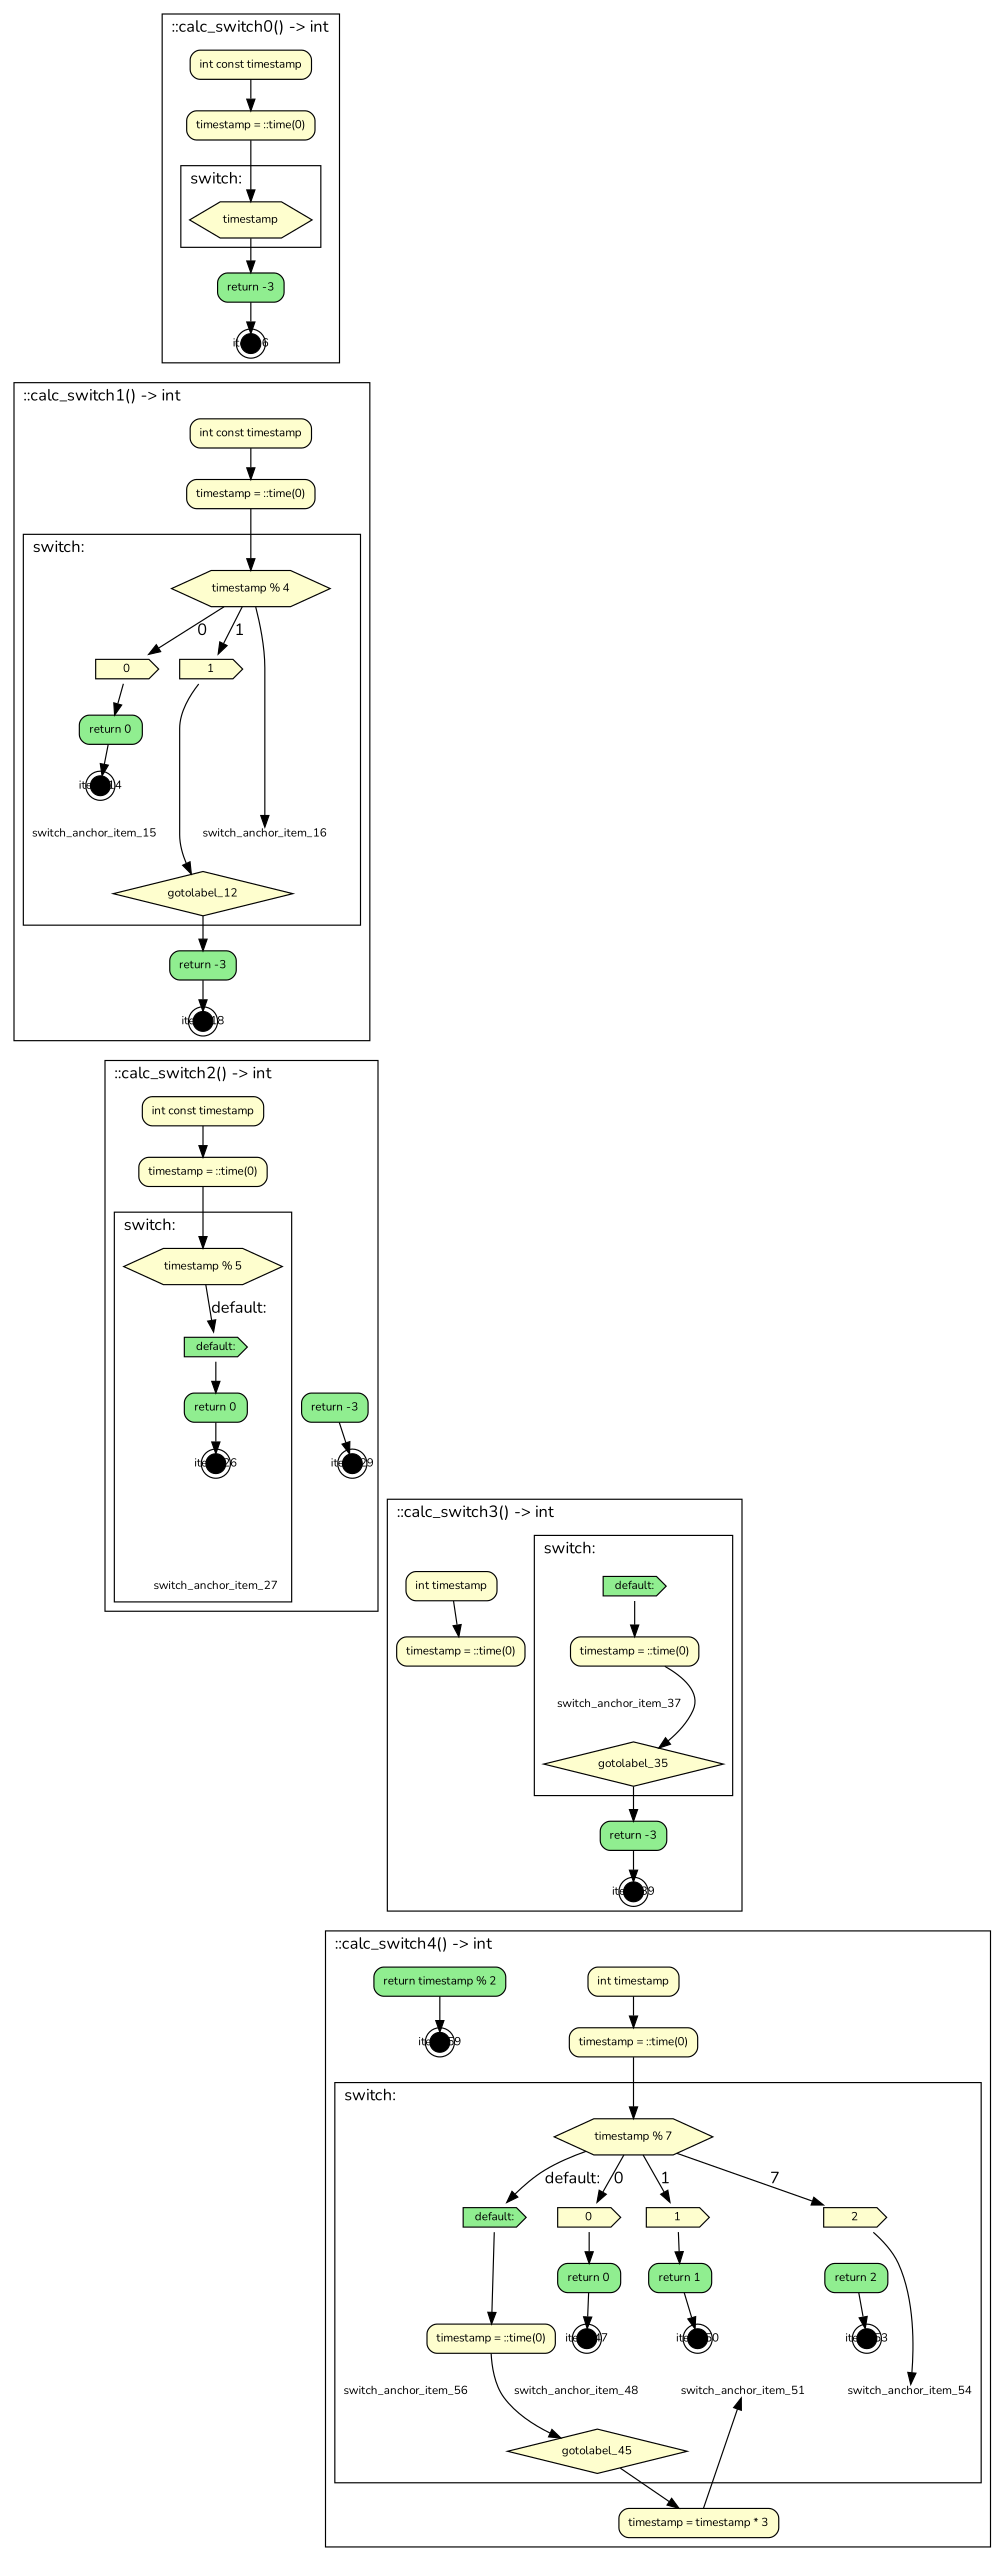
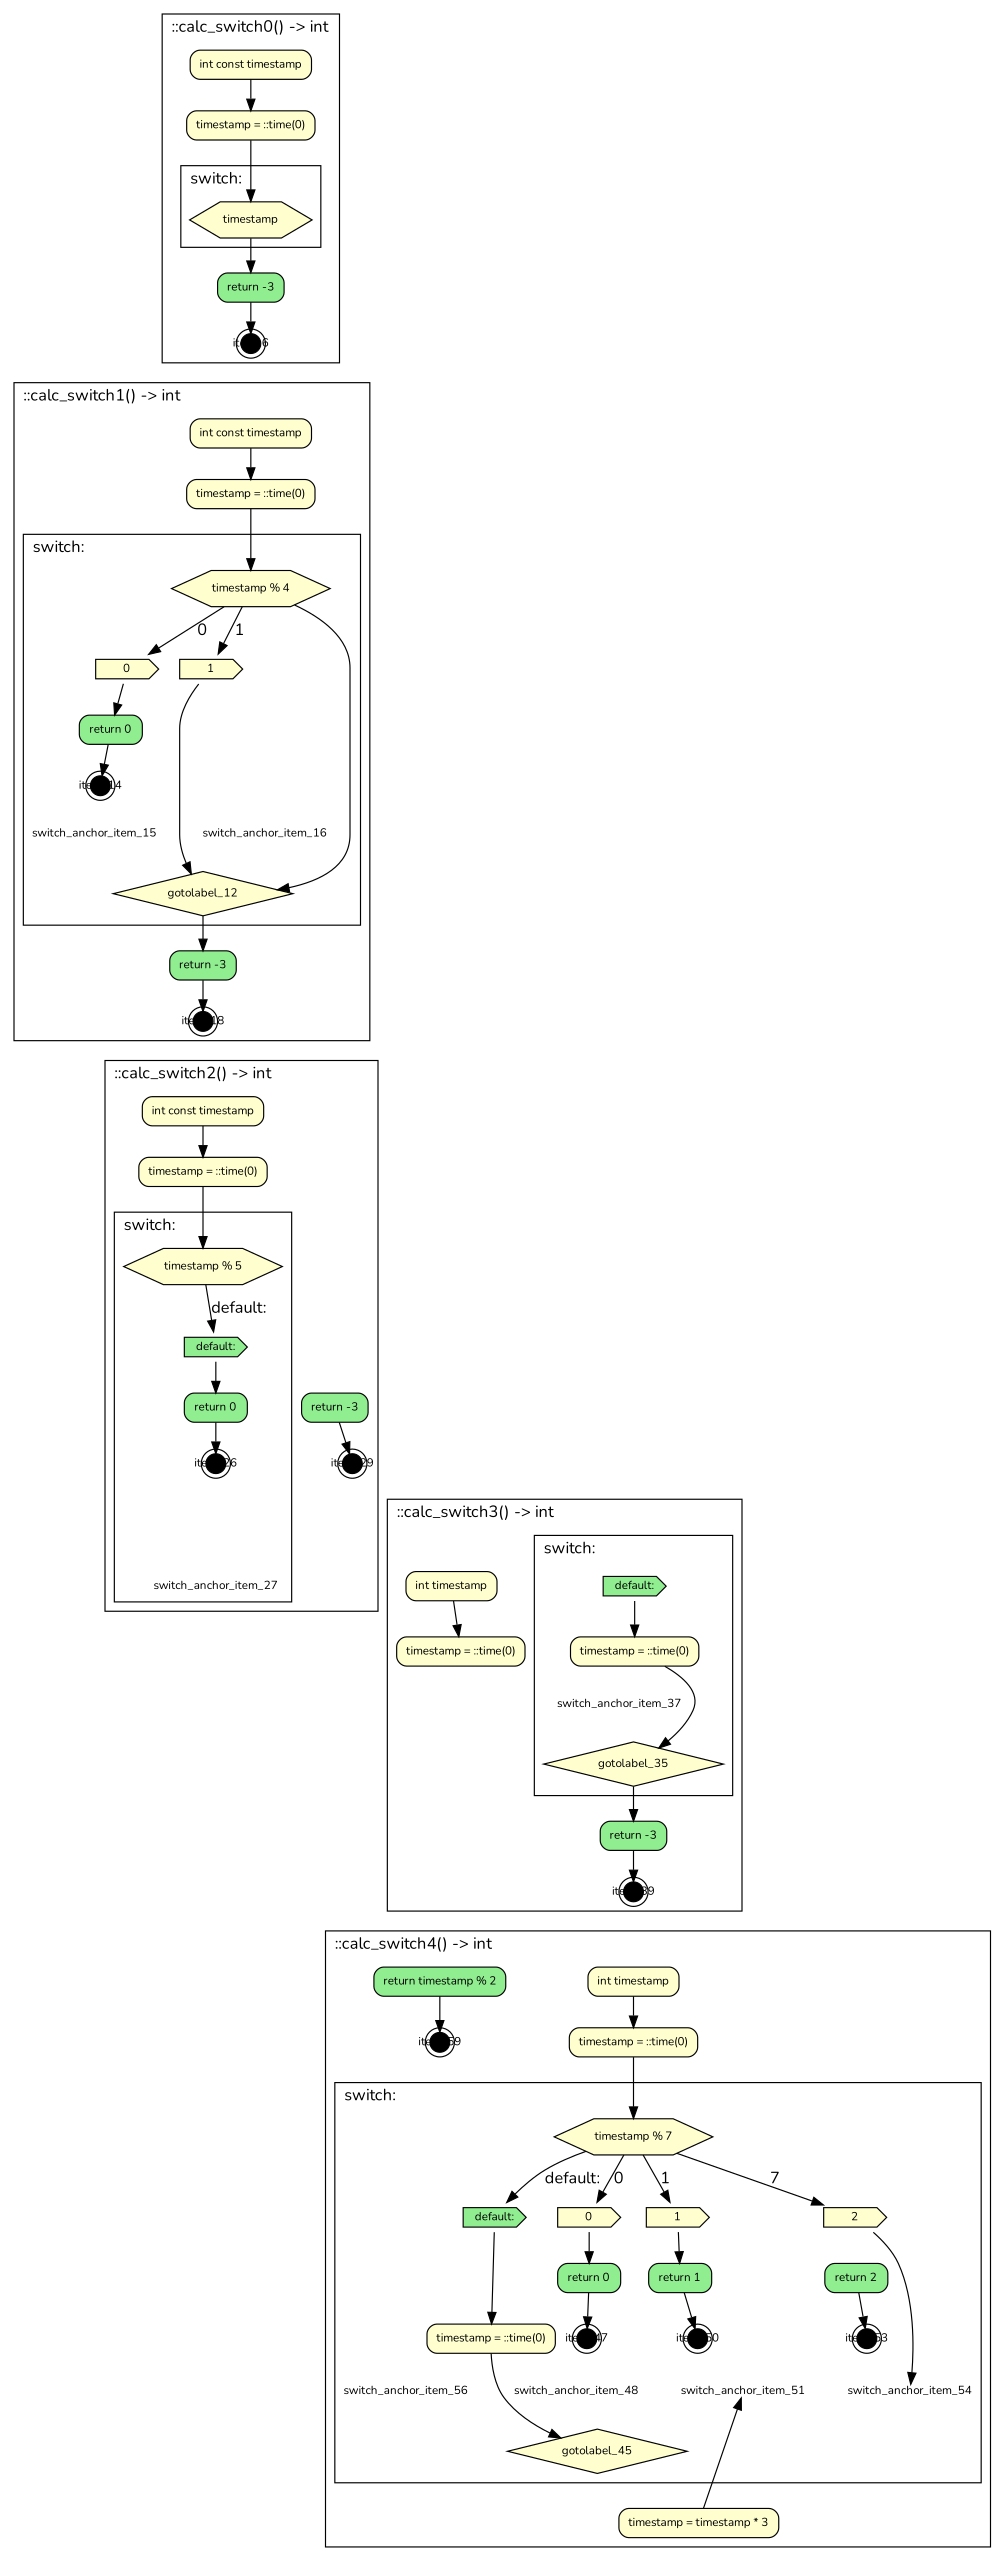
edge "timestamp % 4" -> "switch_anchor_item_16": now "timestamp % 4" -> "gotolabel_12"
edge "gotolabel_45" -> "timestamp = timestamp * 3": removed
